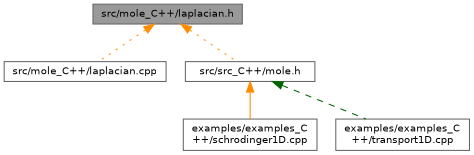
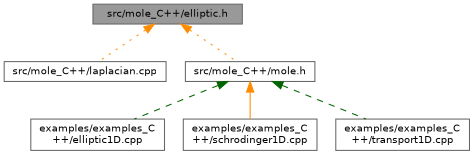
node "src/mole_C++/laplacian.h": label "src/mole_C++/laplacian.h" -> "src/mole_C++/elliptic.h"
node "src/src_C++/mole.h": label "src/src_C++/mole.h" -> "src/mole_C++/mole.h"
node "examples/examples_C ++/elliptic1D.cpp": added
